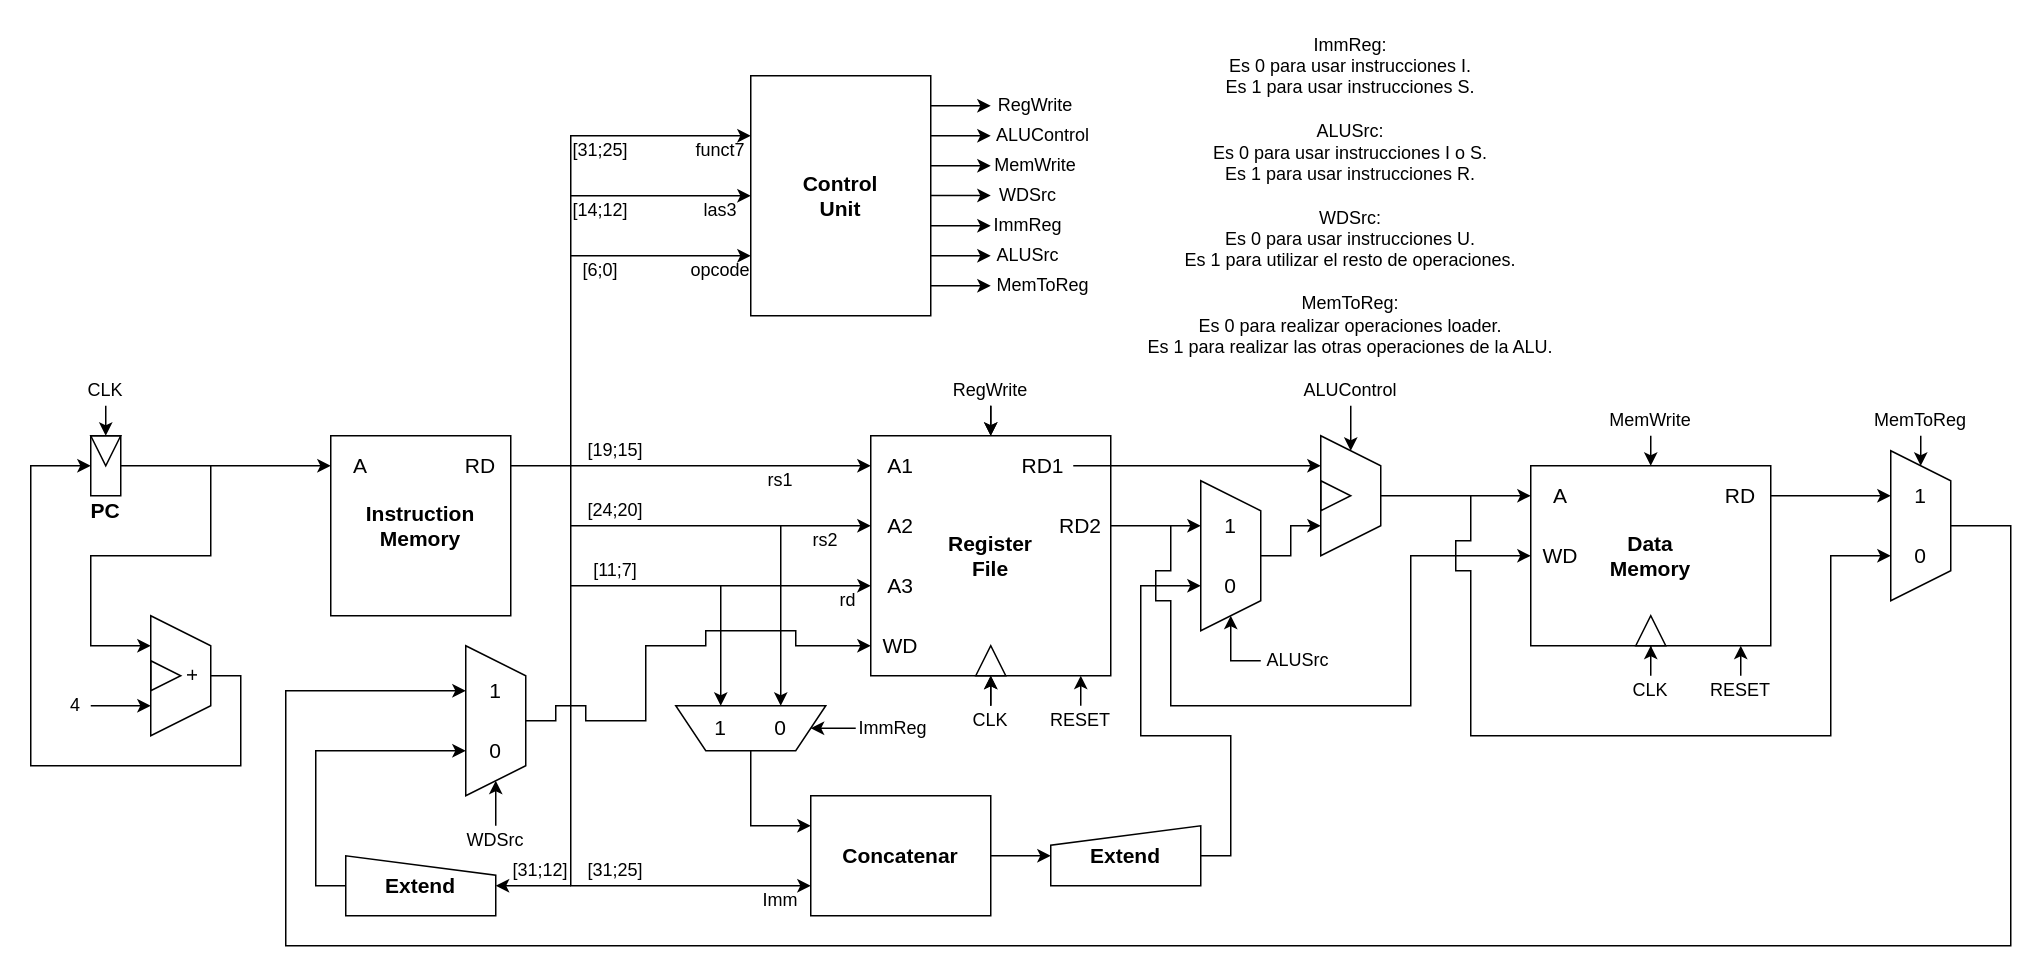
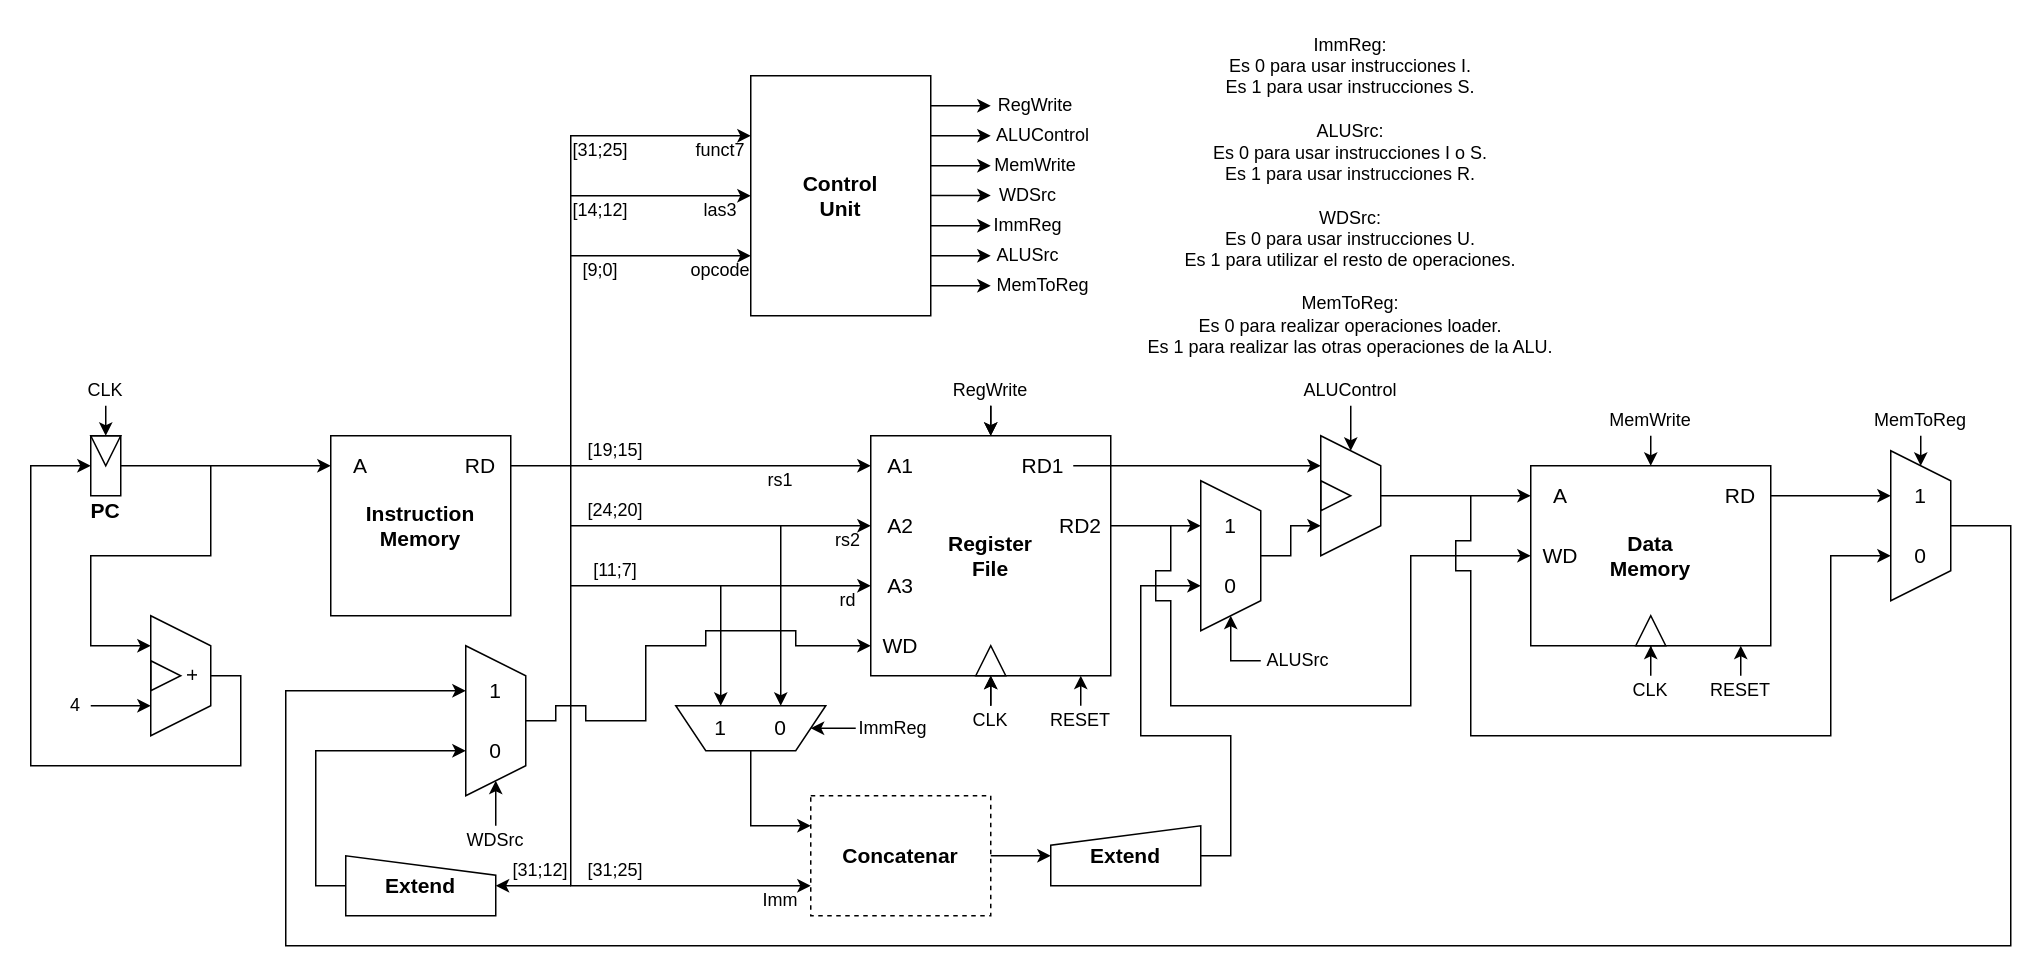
node "[6;0]": label "[6;0]" -> "[9;0]"
node "rs2": moved (826, 541) -> (848, 541)
node "Concatenar": style solid -> dashed
